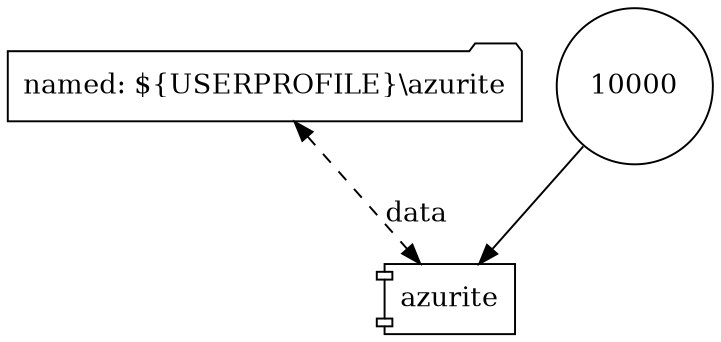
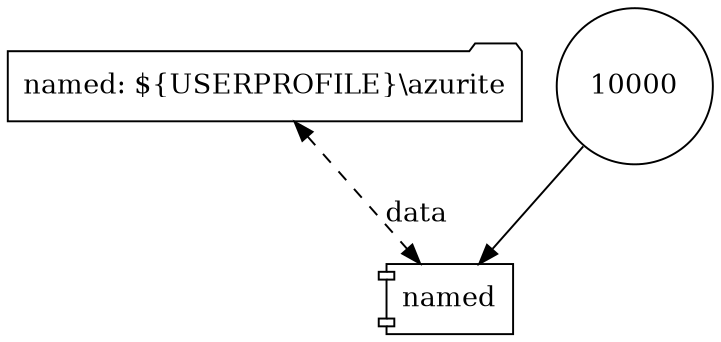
node "azurite": label "azurite" -> "named"
